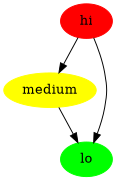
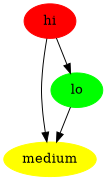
edge "medium" -> "lo": reversed
